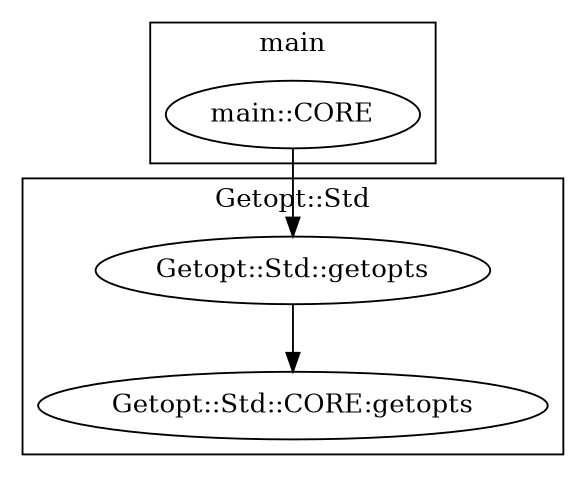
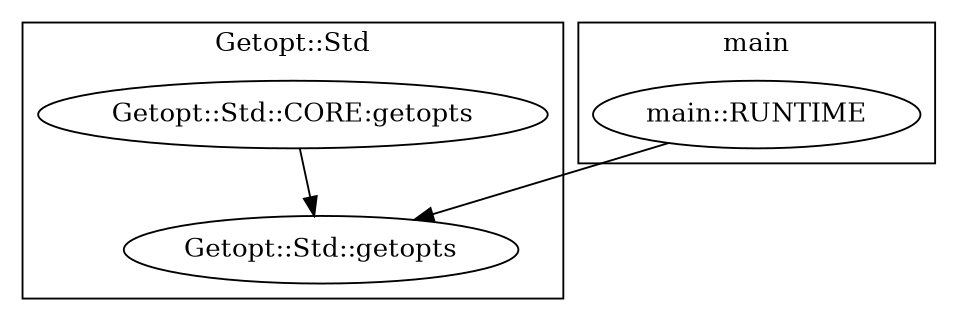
node "main::CORE": label "main::CORE" -> "main::RUNTIME"
edge "Getopt::Std::getopts" -> "Getopt::Std::CORE:getopts": reversed
